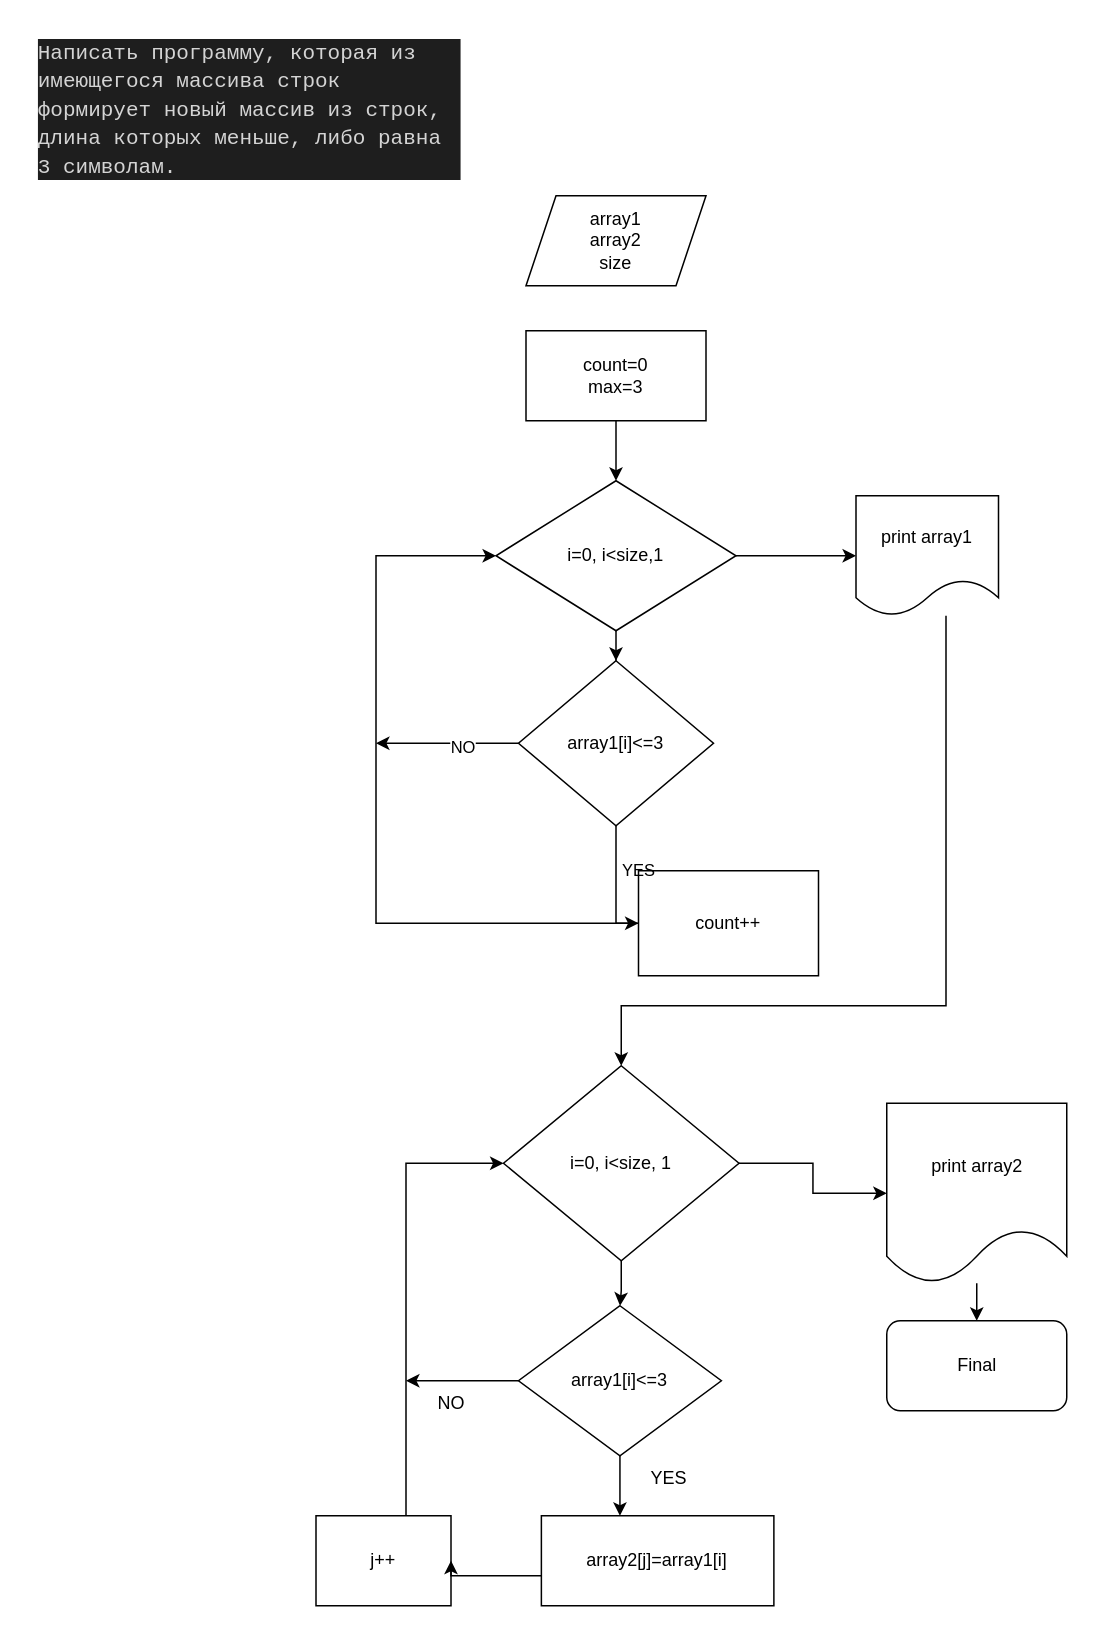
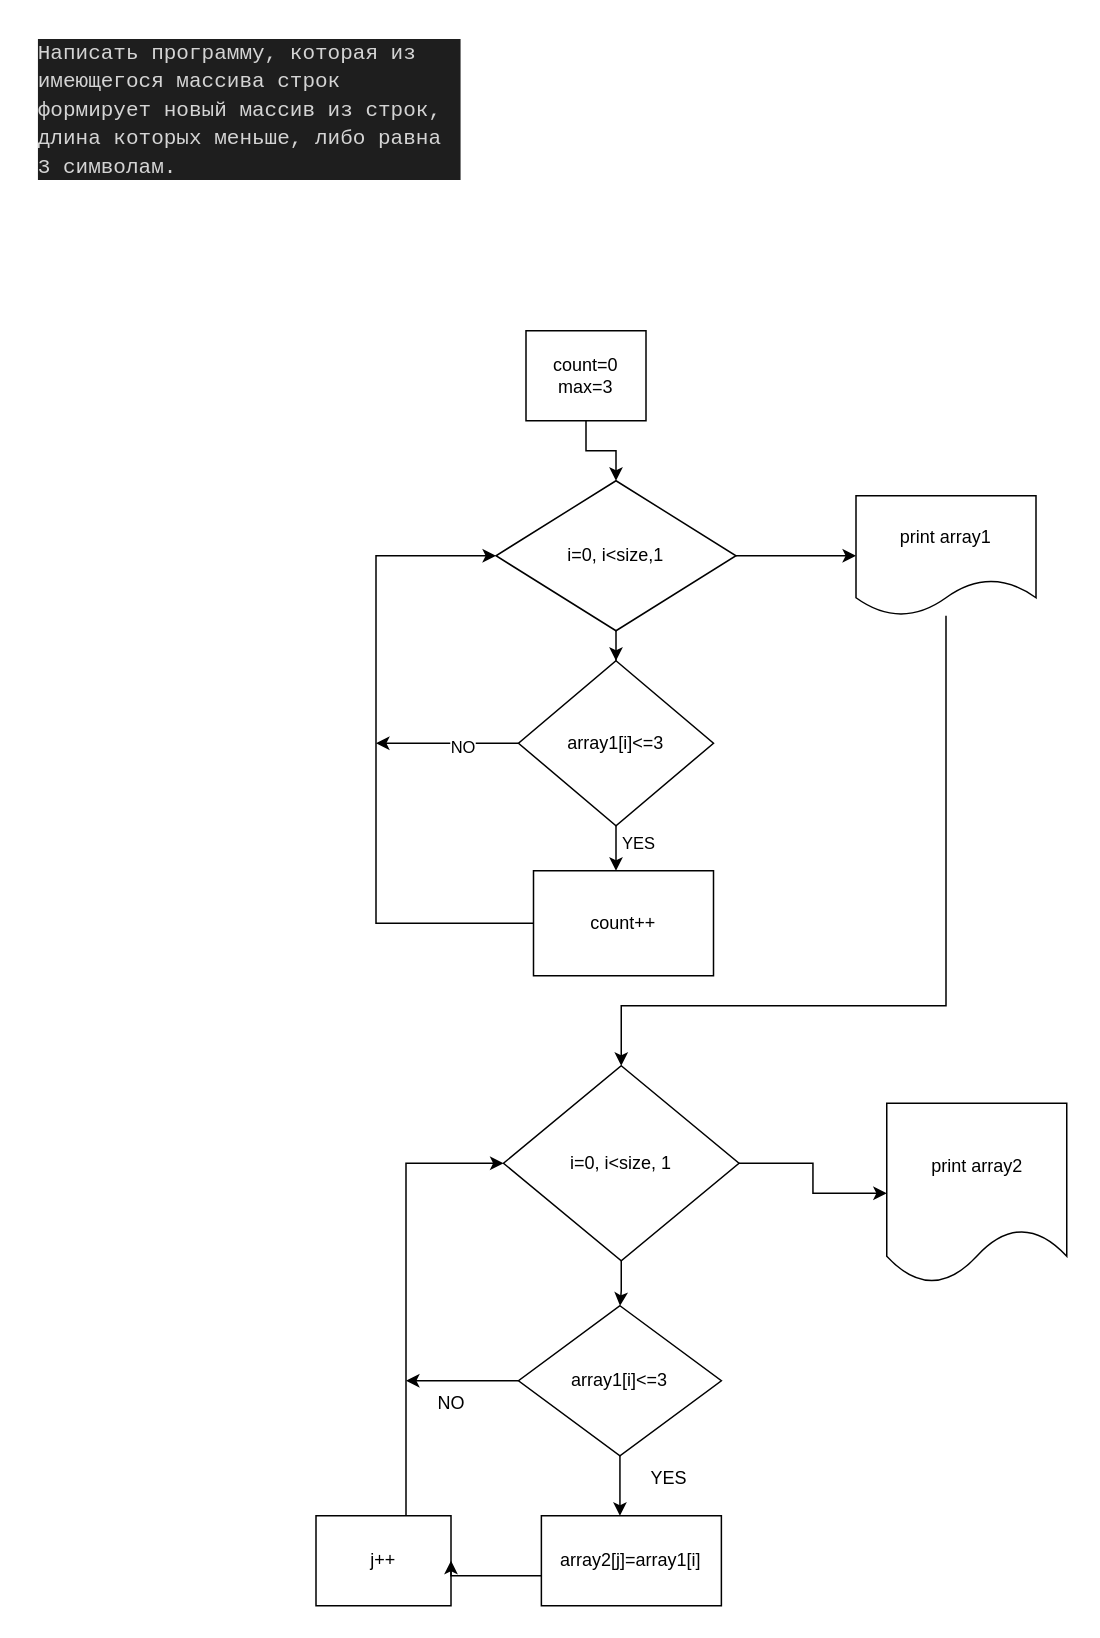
node "array1 array2 size": removed
node "count=0 max=3": size 180x90 -> 120x90
node "print array1": size 143x120 -> 180x120
node "count++": moved (728, 923) -> (623, 923)
edge "print array2" -> "Final": removed
node "Final": removed
node "array2[j]=array1[i]": size 233x90 -> 180x90
